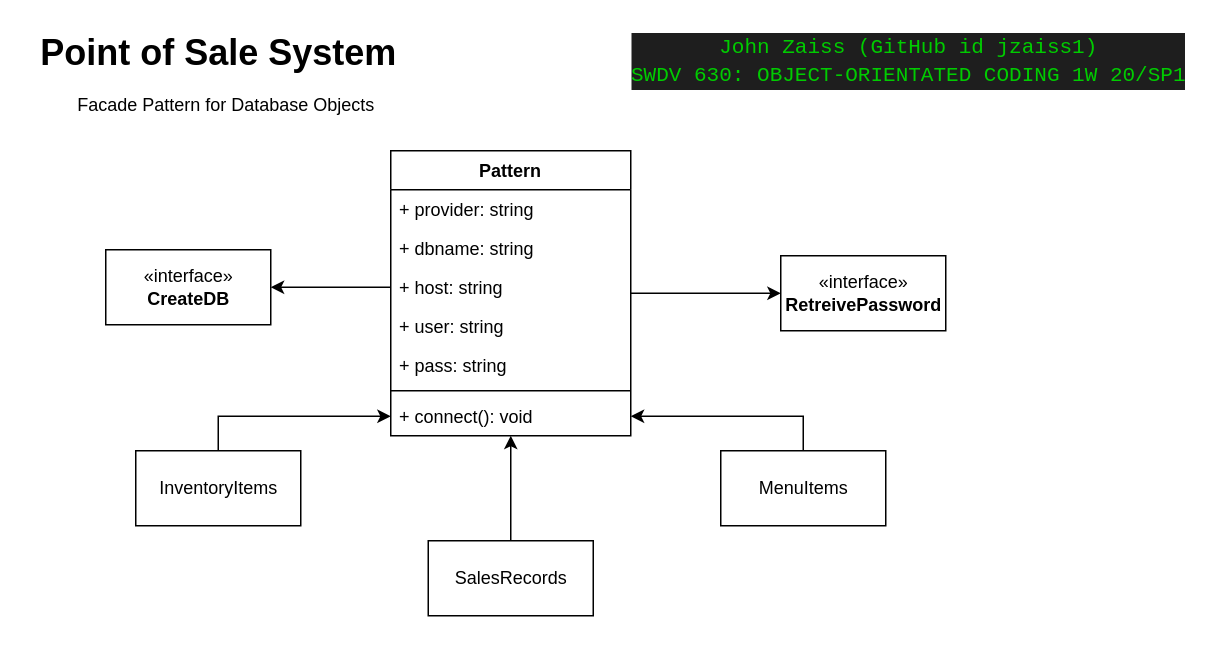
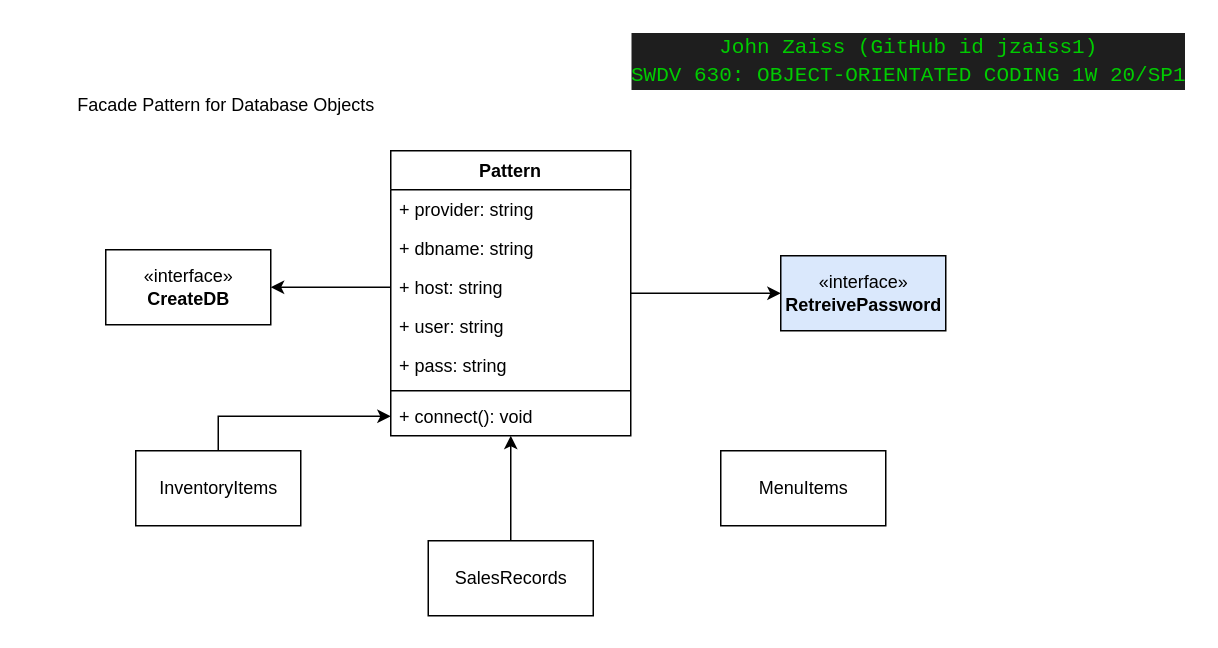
node "Point of Sale System": removed
node "«interface» RetreivePassword": fillcolor #ffffff -> #dae8fc
edge "MenuItems" -> "+ connect(): void": removed
